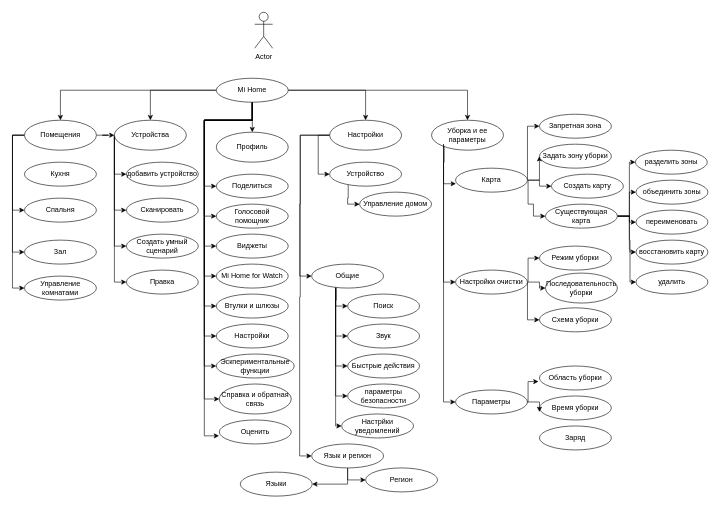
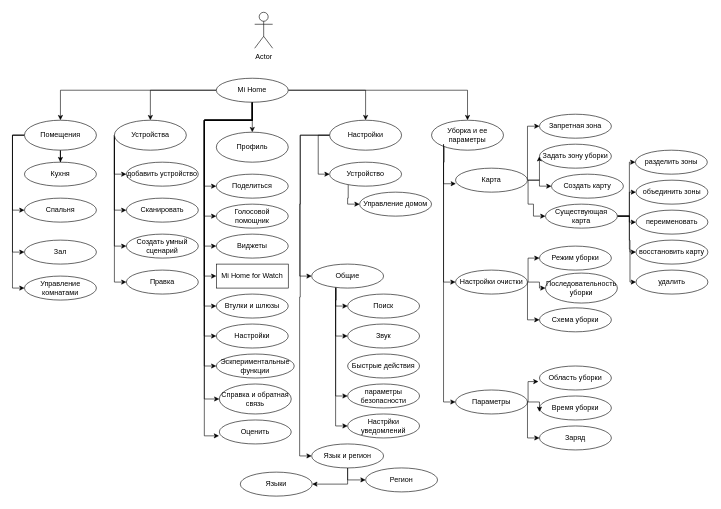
edge "Помещения" -> "Устройства": now "Помещения" -> "Кухня"
node "Mi Home for Watch": shape ellipse -> rectangle
edge "Общие" -> "Быстрые действия": removed
edge "Параметры" -> "Заряд": added
node "Настрйки уведомлений": moved (378, 426) -> (384, 426)
